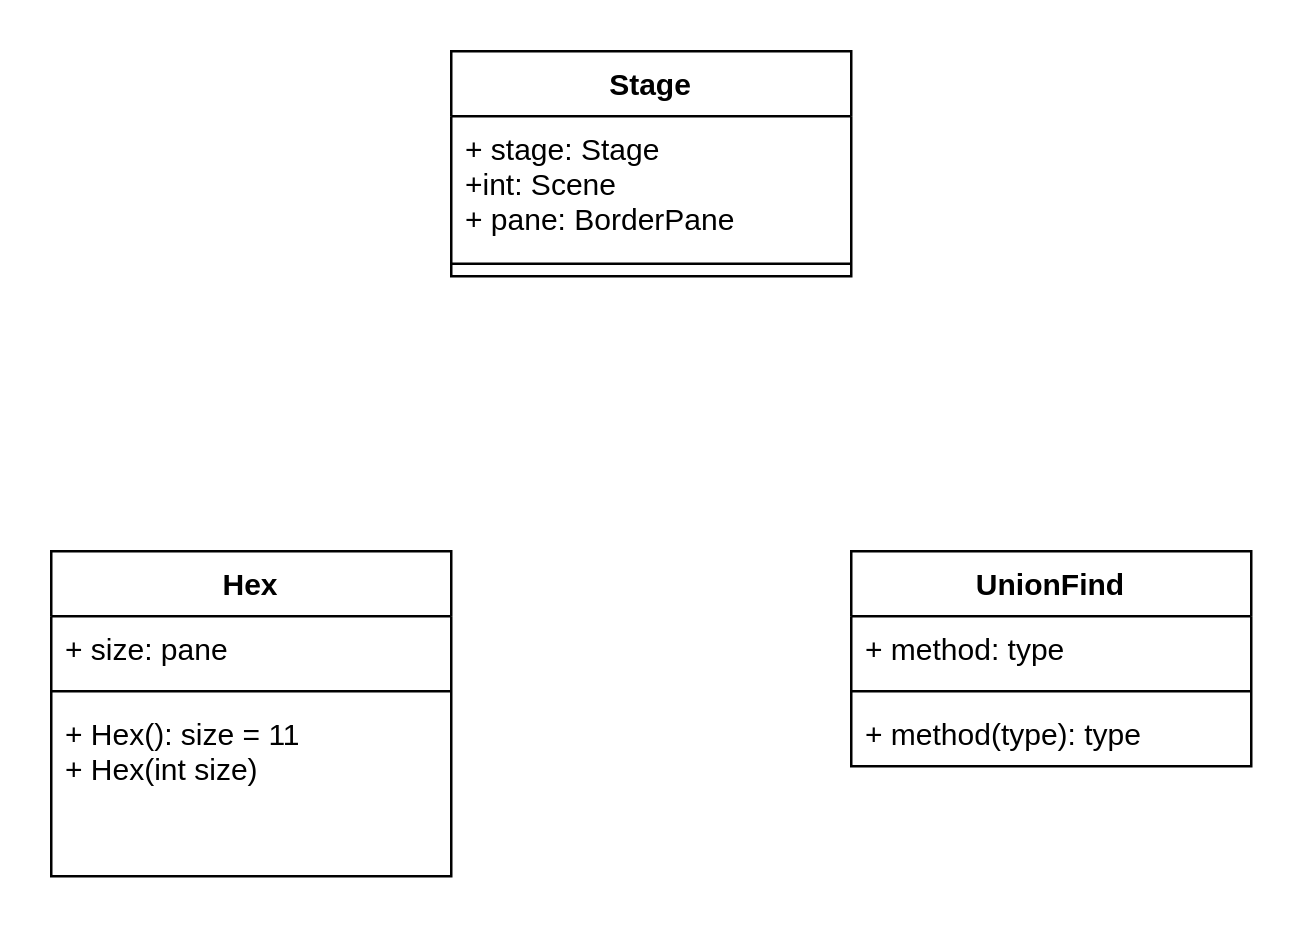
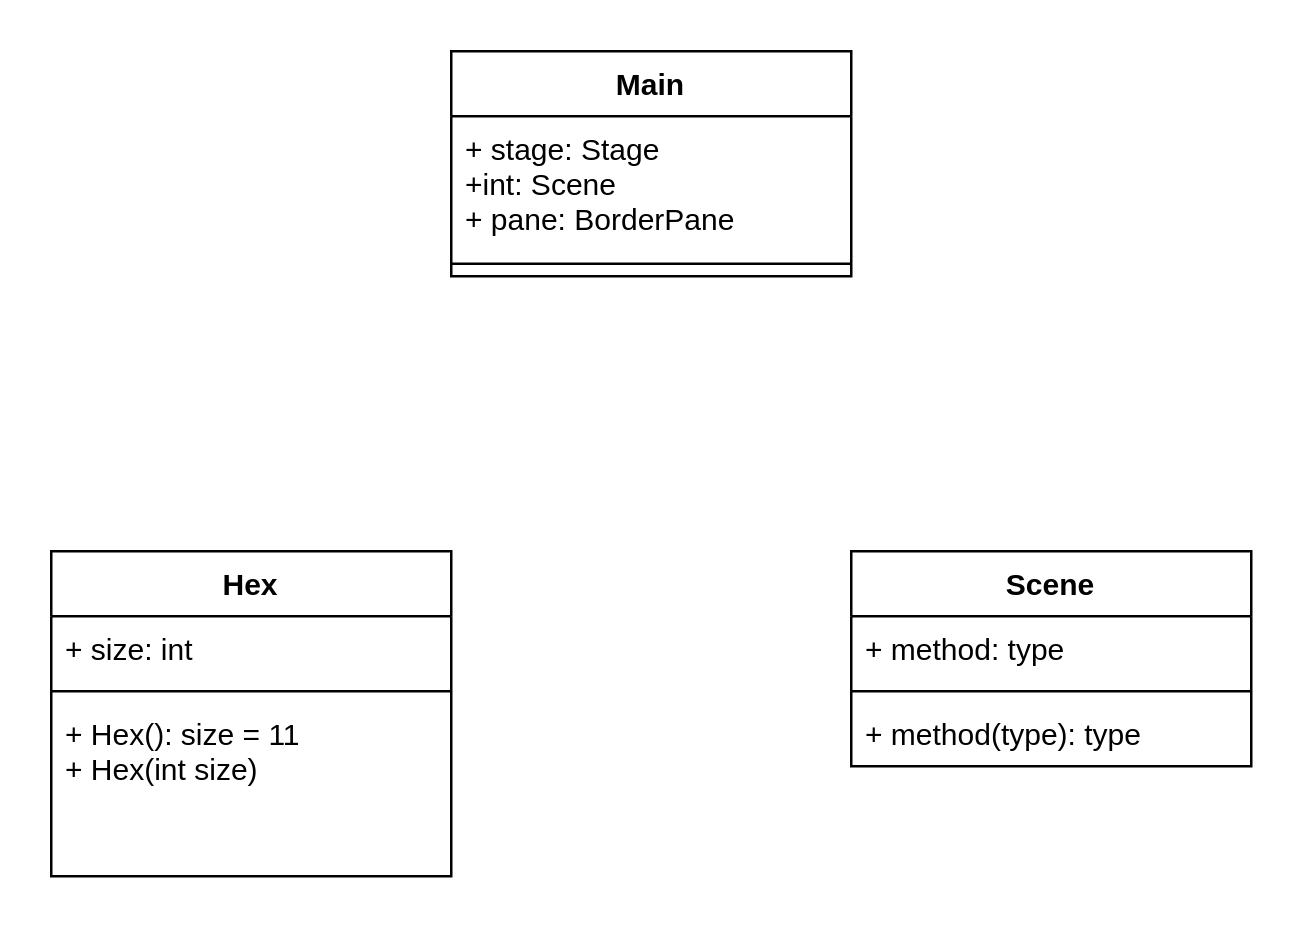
node "Stage": label "Stage" -> "Main"
node "UnionFind": label "UnionFind" -> "Scene"
node "+ size: pane": label "+ size: pane" -> "+ size: int"
